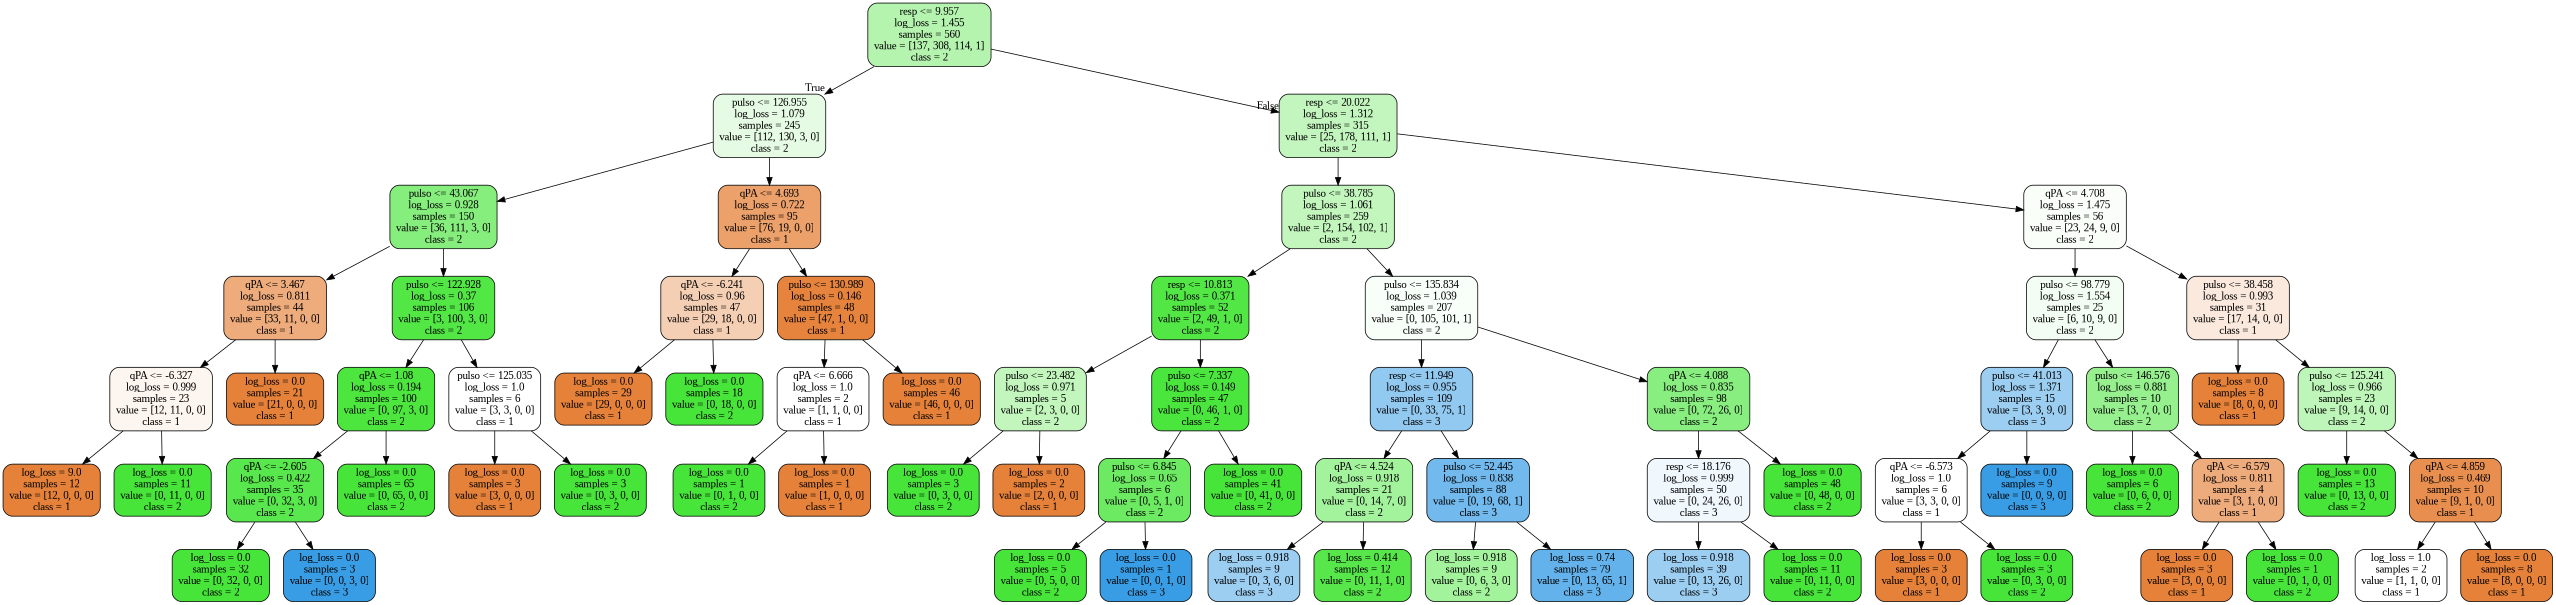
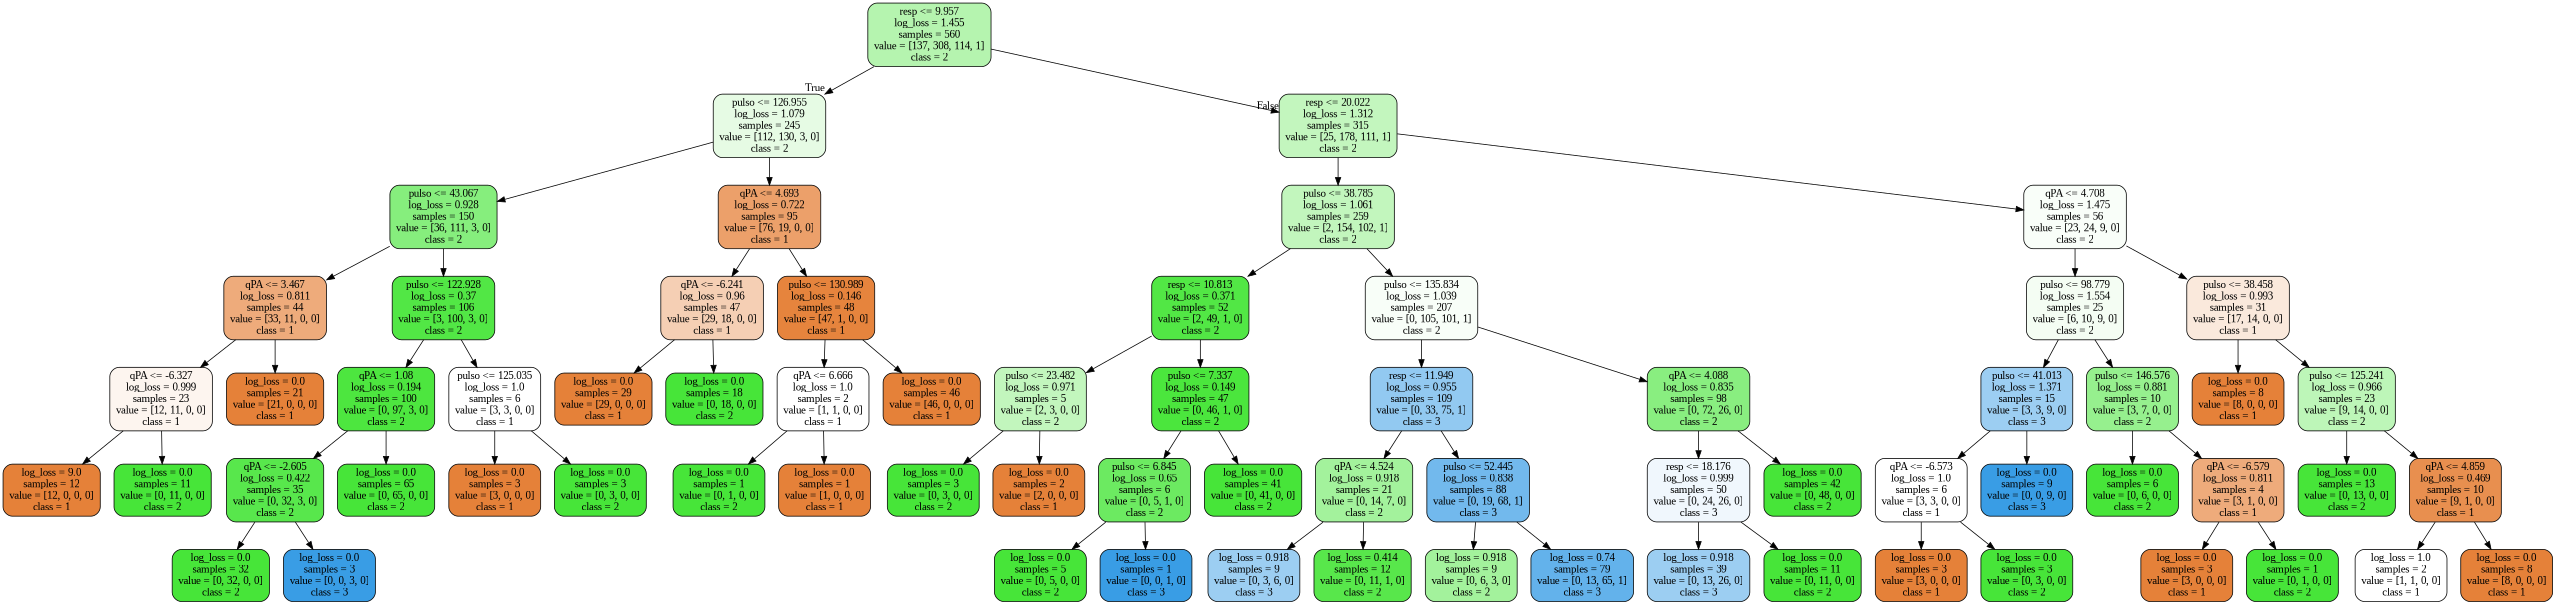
node "log_loss = 0.0 samples = 48 value = [0, 48, 0, 0] class = 2": label "log_loss = 0.0 samples = 48 value = [0, 48, 0, 0] class = 2" -> "log_loss = 0.0 samples = 42 value = [0, 48, 0, 0] class = 2"
